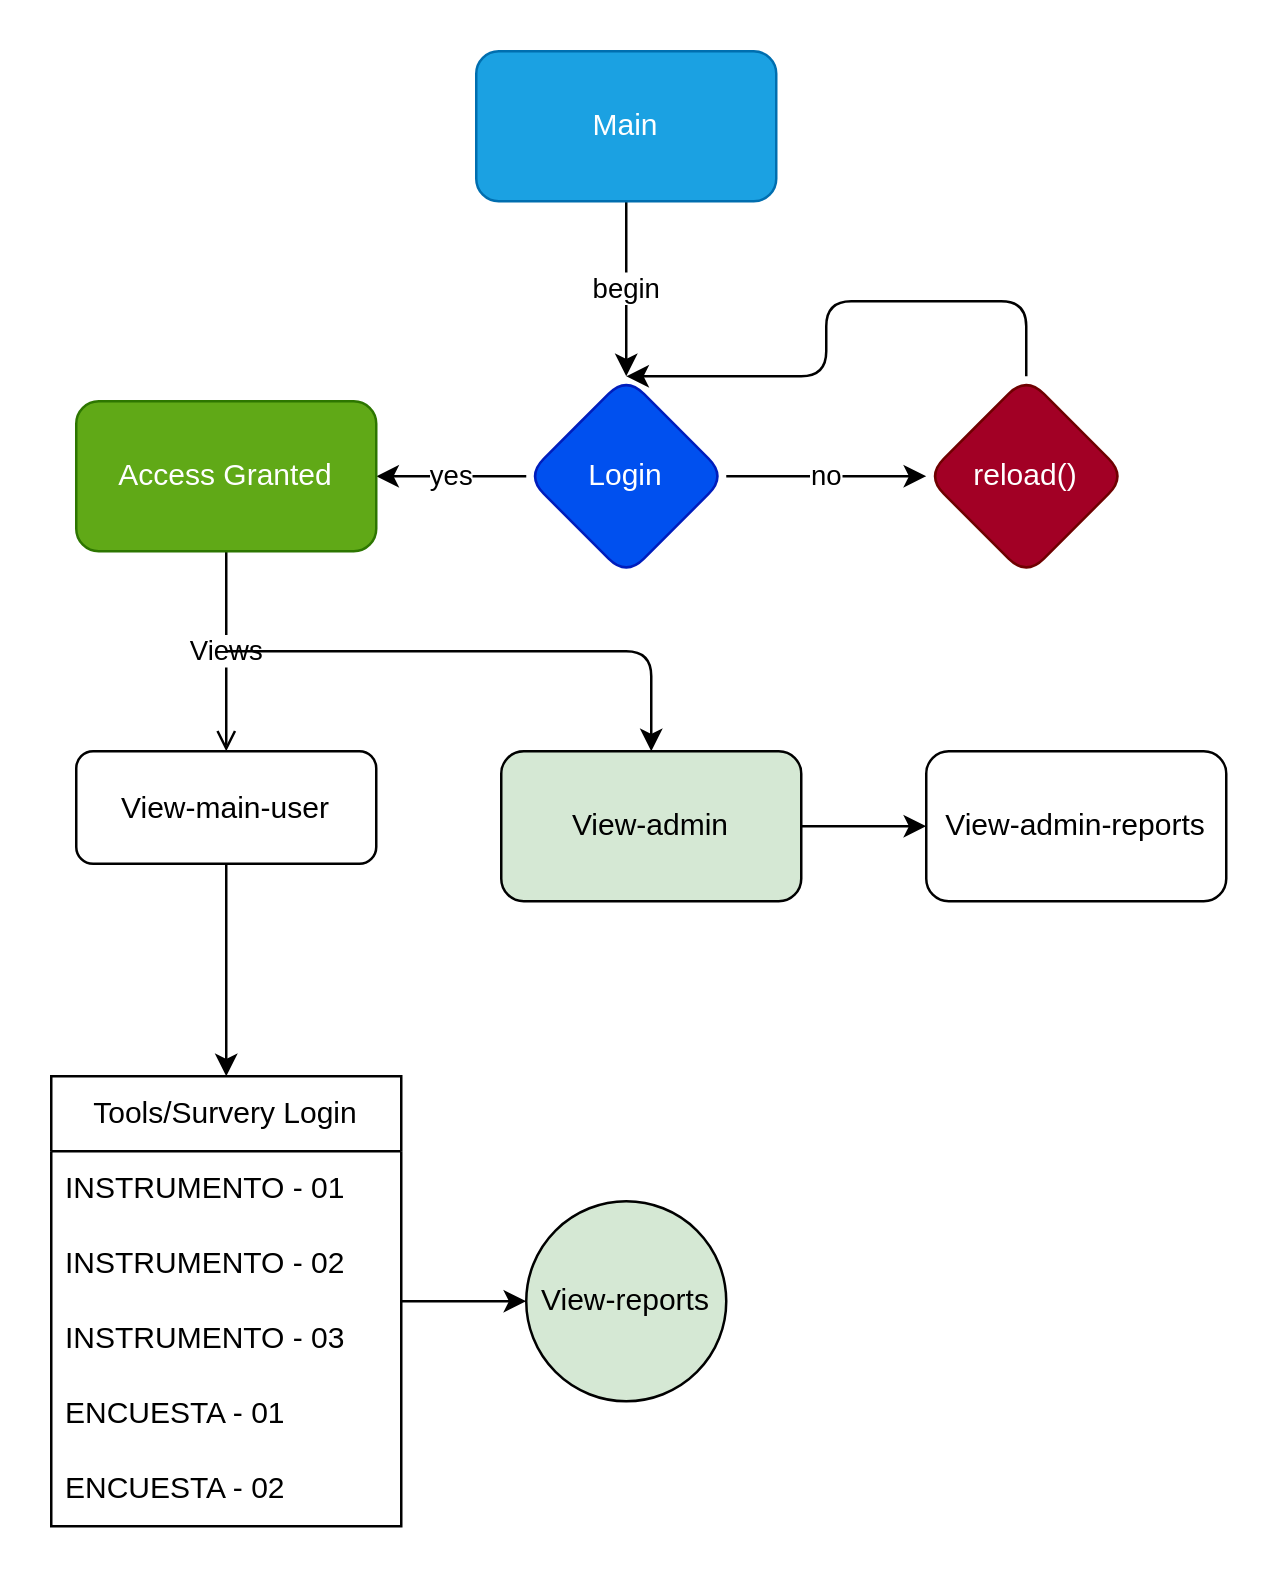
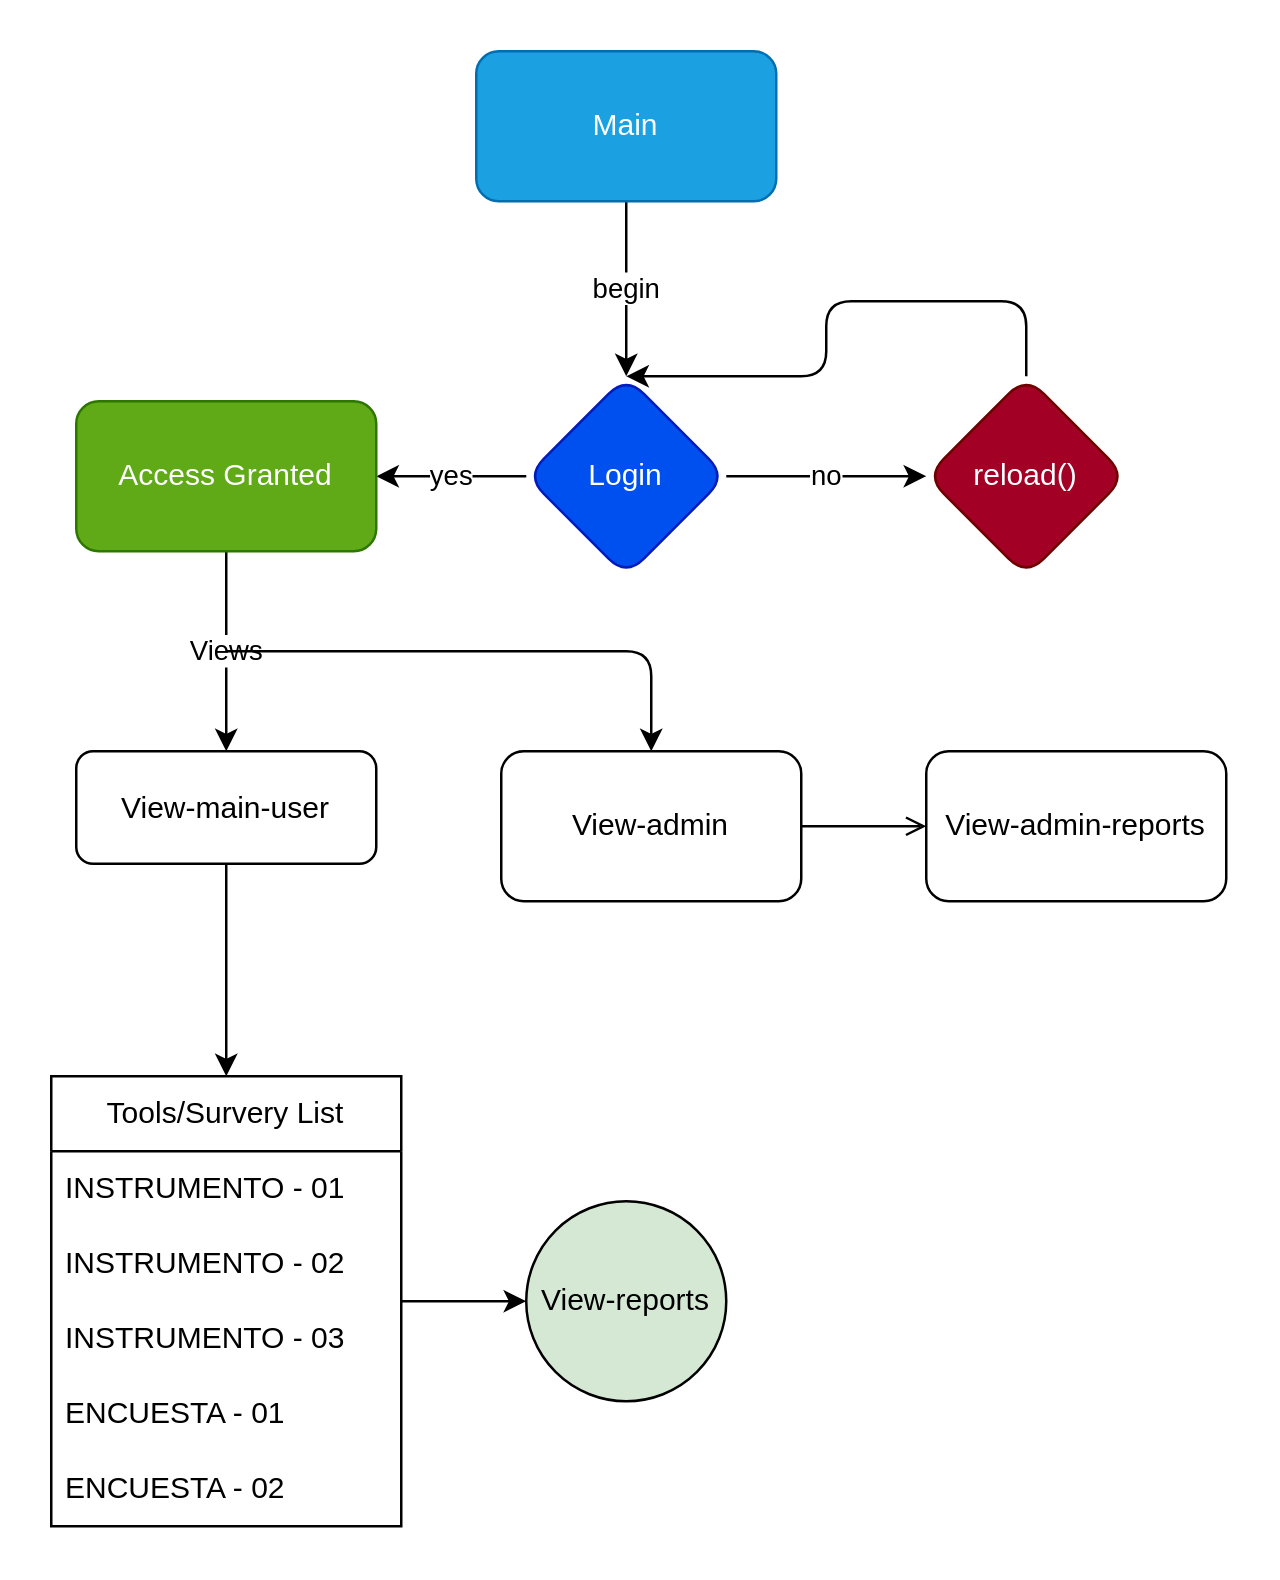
edge "Access Granted" -> "View-main-user": arrowhead open -> classic
node "View-admin": fillcolor #d5e8d4 -> #ffffff
edge "View-admin" -> "View-admin-reports": arrowhead classic -> open
node "Tools/Survery Login": label "Tools/Survery Login" -> "Tools/Survery List"
